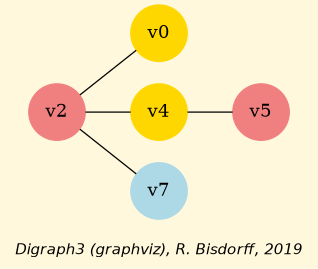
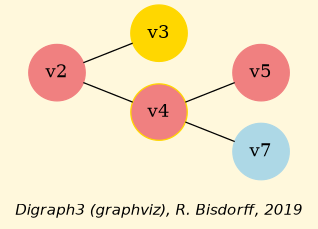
node "v0": label "v0" -> "v3"
node "v4": fillcolor gold -> lightcoral
edge "v2" -- "v7": now "v4" -- "v7"
